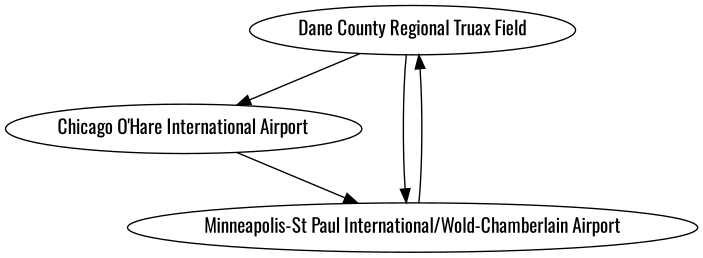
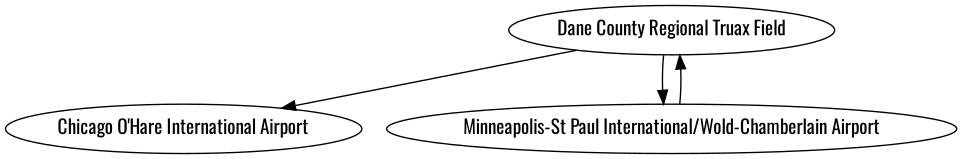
edge "Chicago O'Hare International Airport" -> "Minneapolis-St Paul International/Wold-Chamberlain Airport": removed
